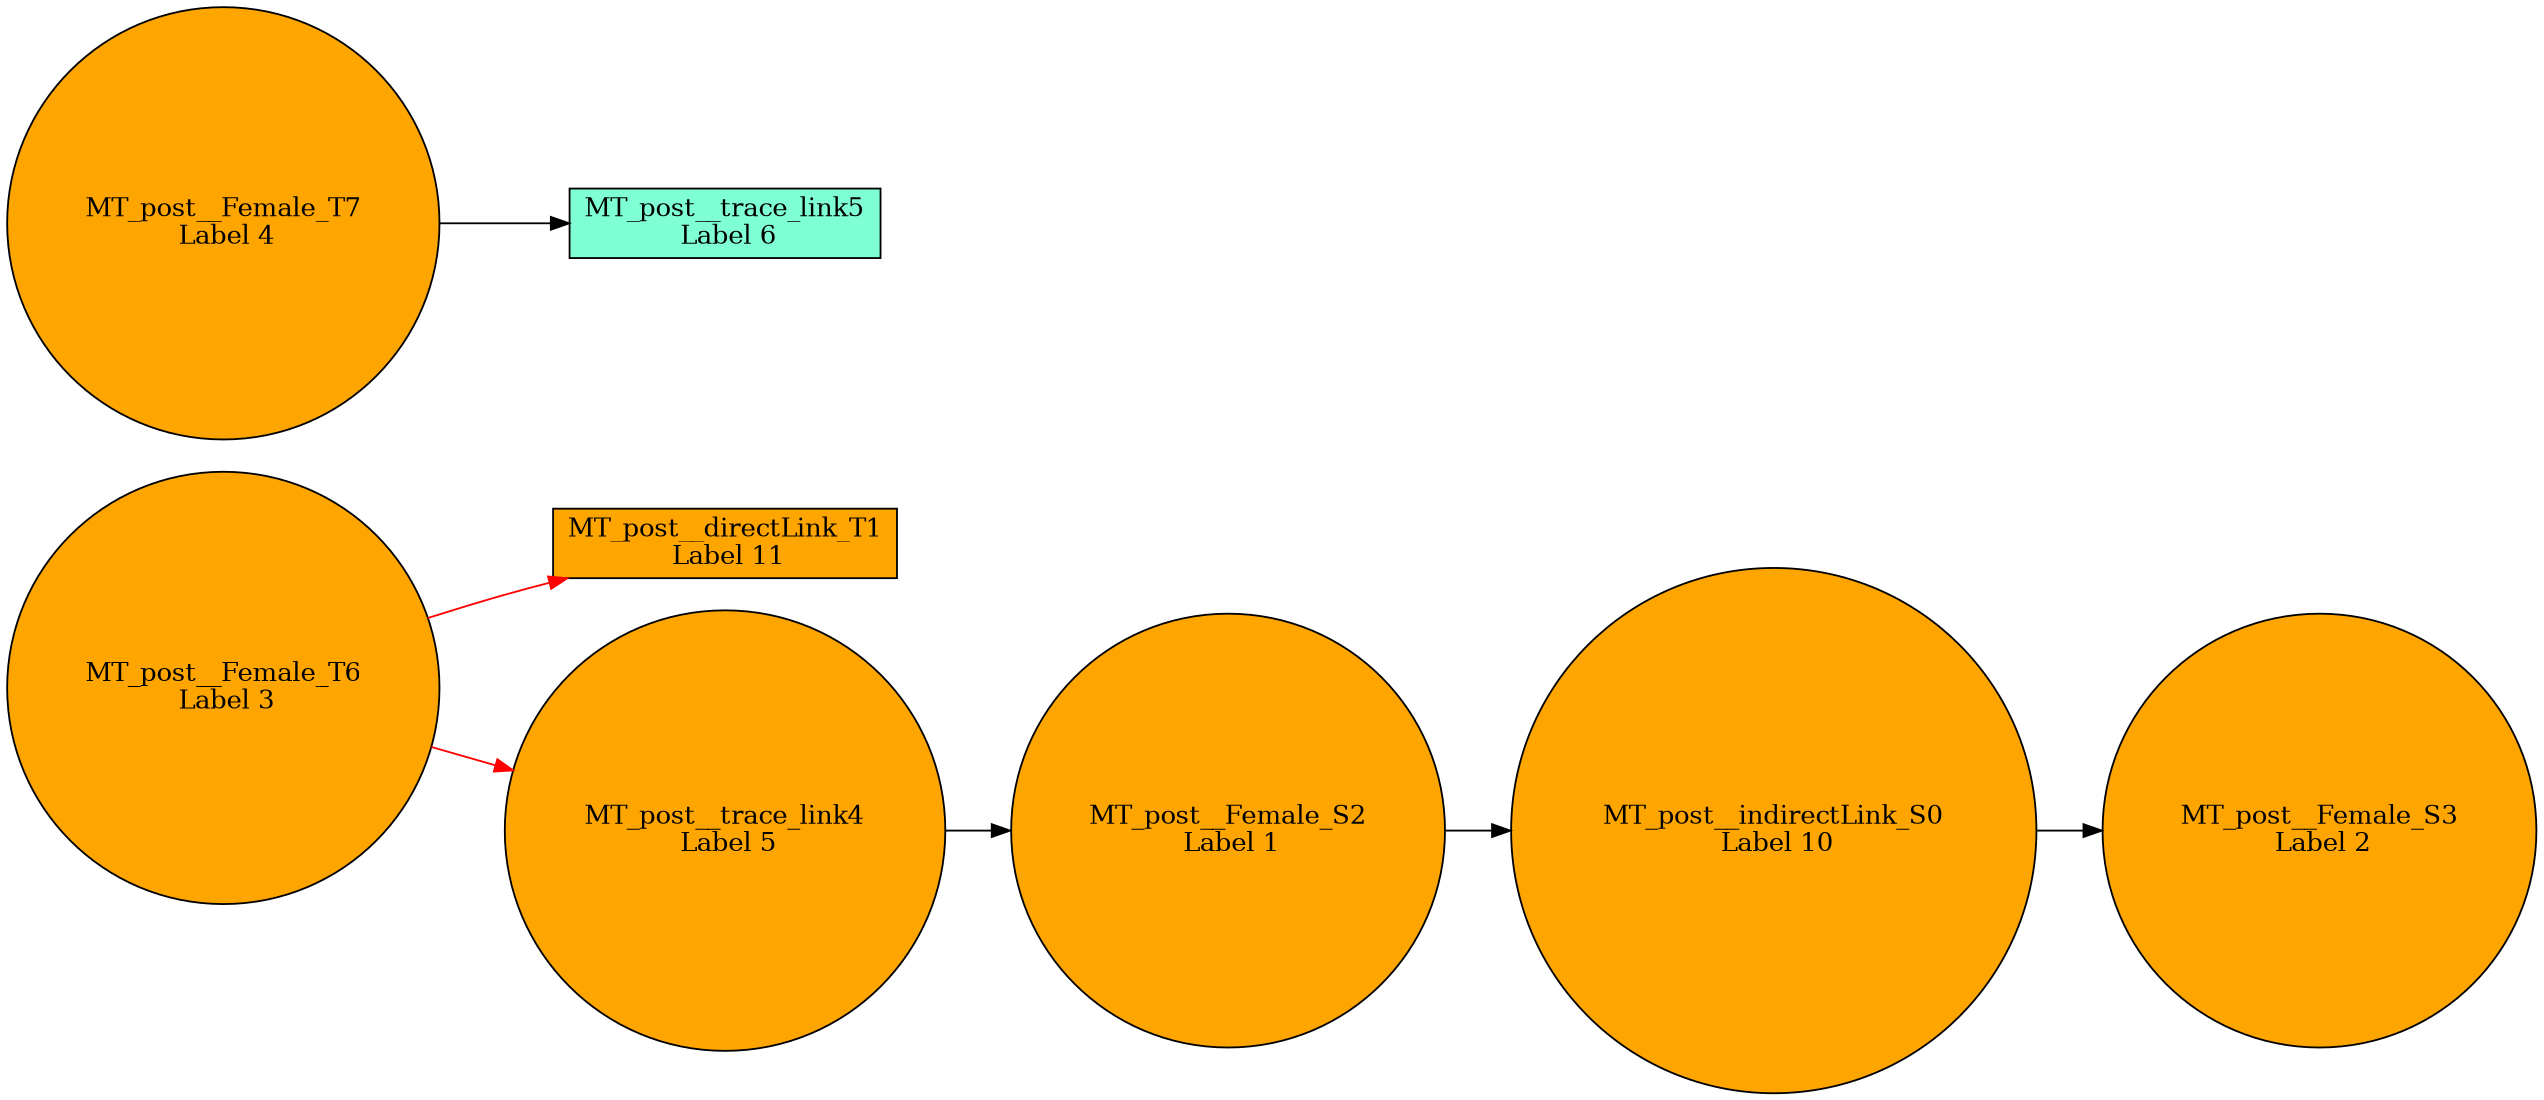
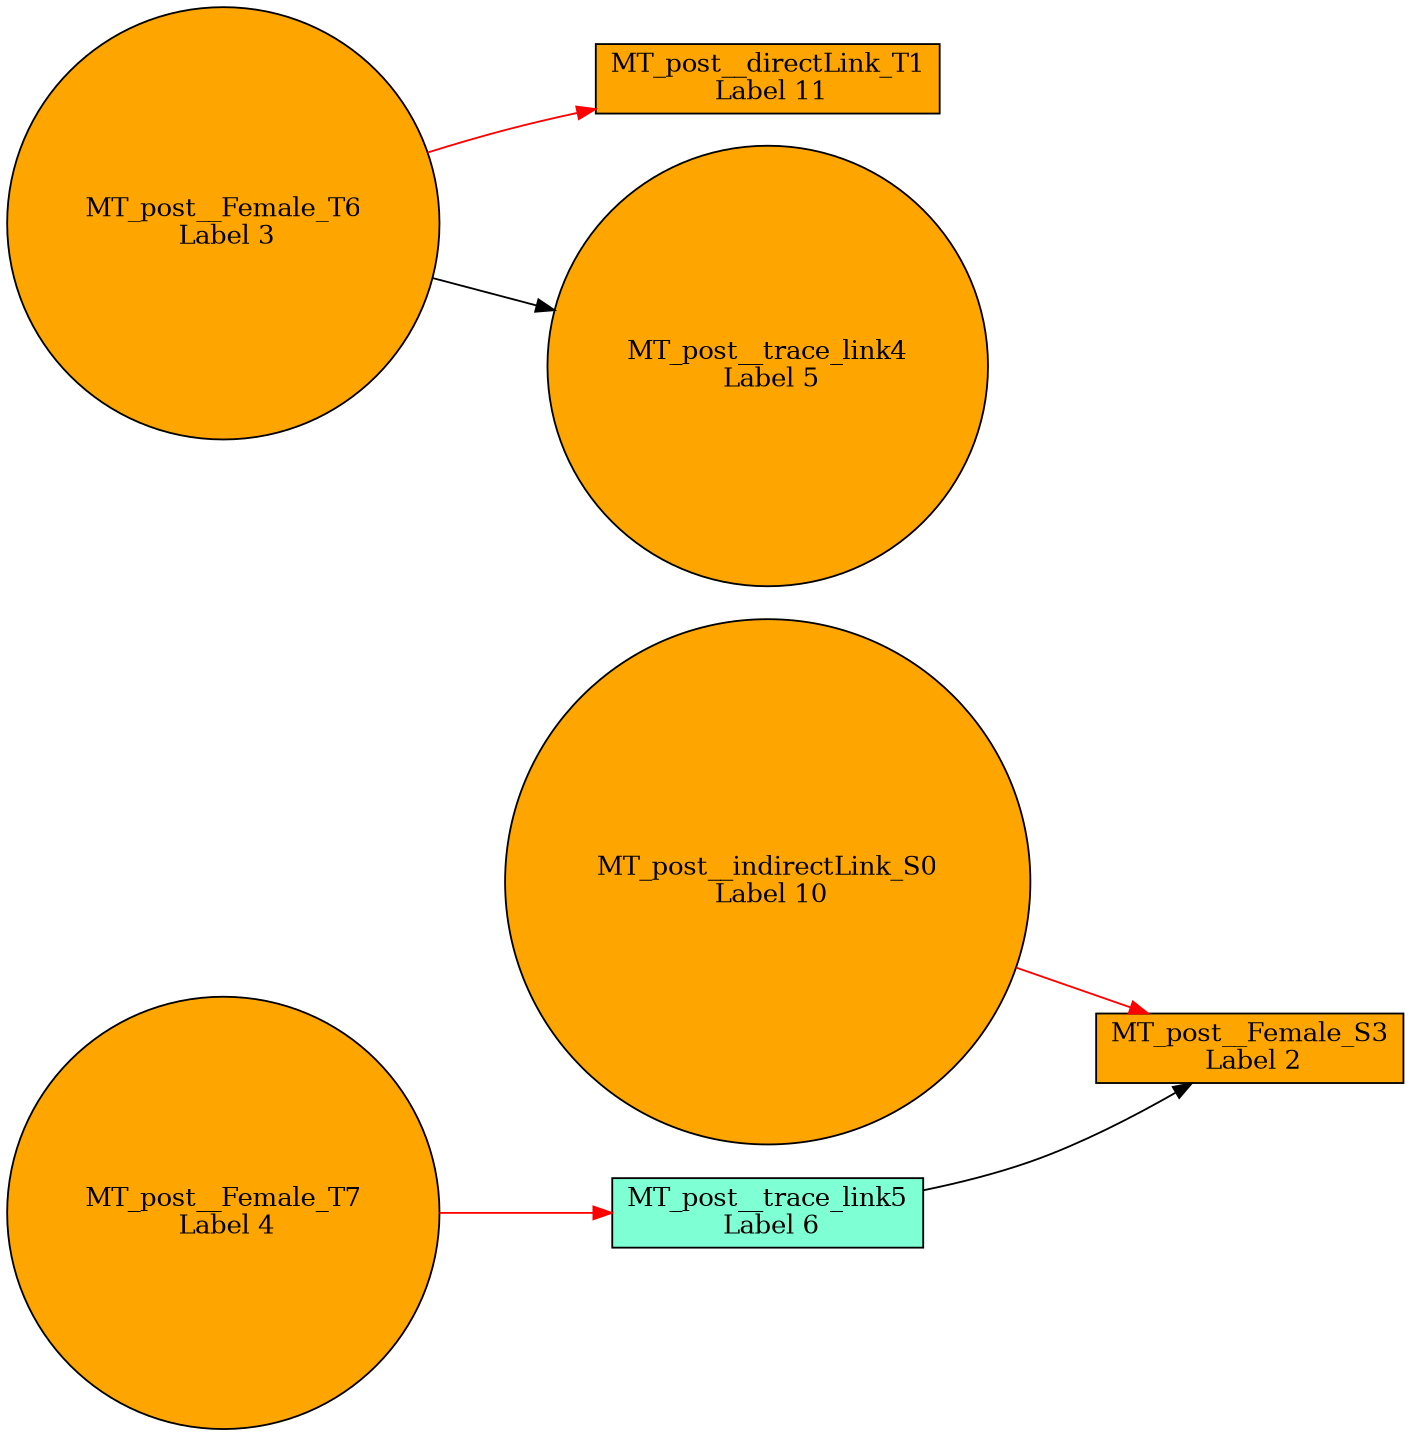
edge "MT_post__Female_T7 Label 4" -> "MT_post__trace_link5 Label 6": color black -> red
edge "MT_post__Female_T6 Label 3" -> "MT_post__trace_link4 Label 5": color red -> black
node "MT_post__Female_S2 Label 1": removed
edge "MT_post__indirectLink_S0 Label 10" -> "MT_post__Female_S3 Label 2": color black -> red
node "MT_post__Female_S3 Label 2": shape circle -> box
edge "MT_post__trace_link5 Label 6" -> "MT_post__Female_S3 Label 2": added
